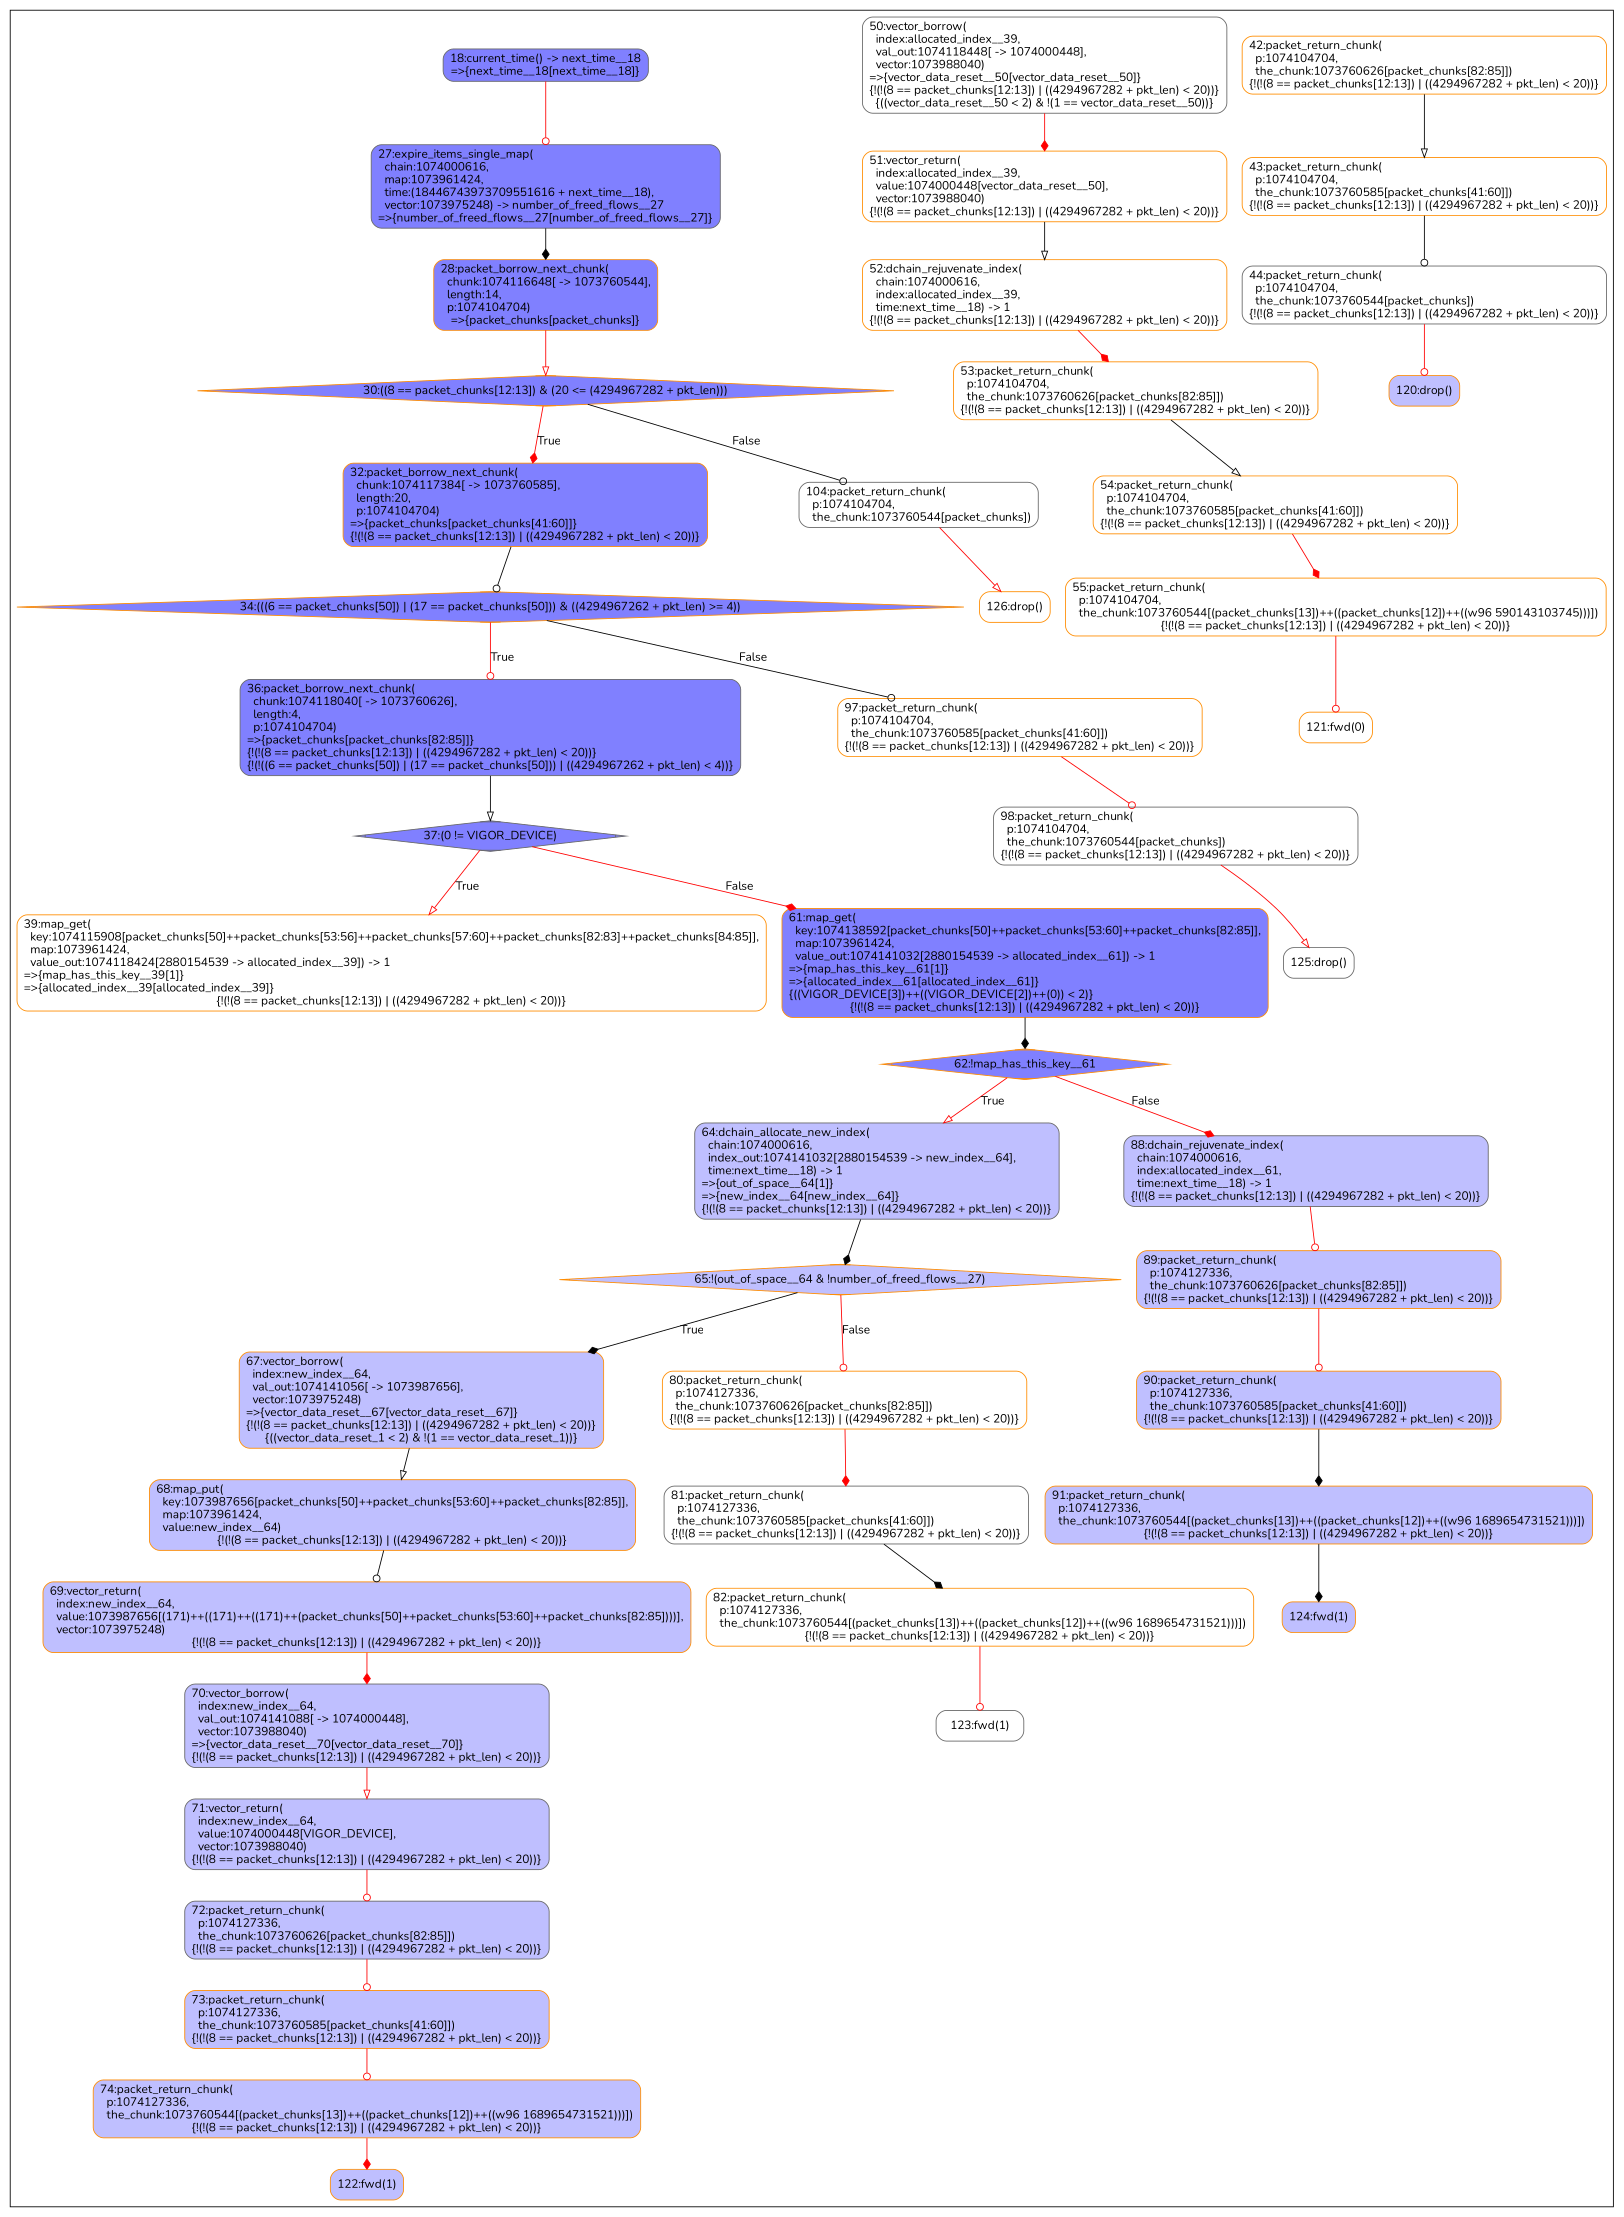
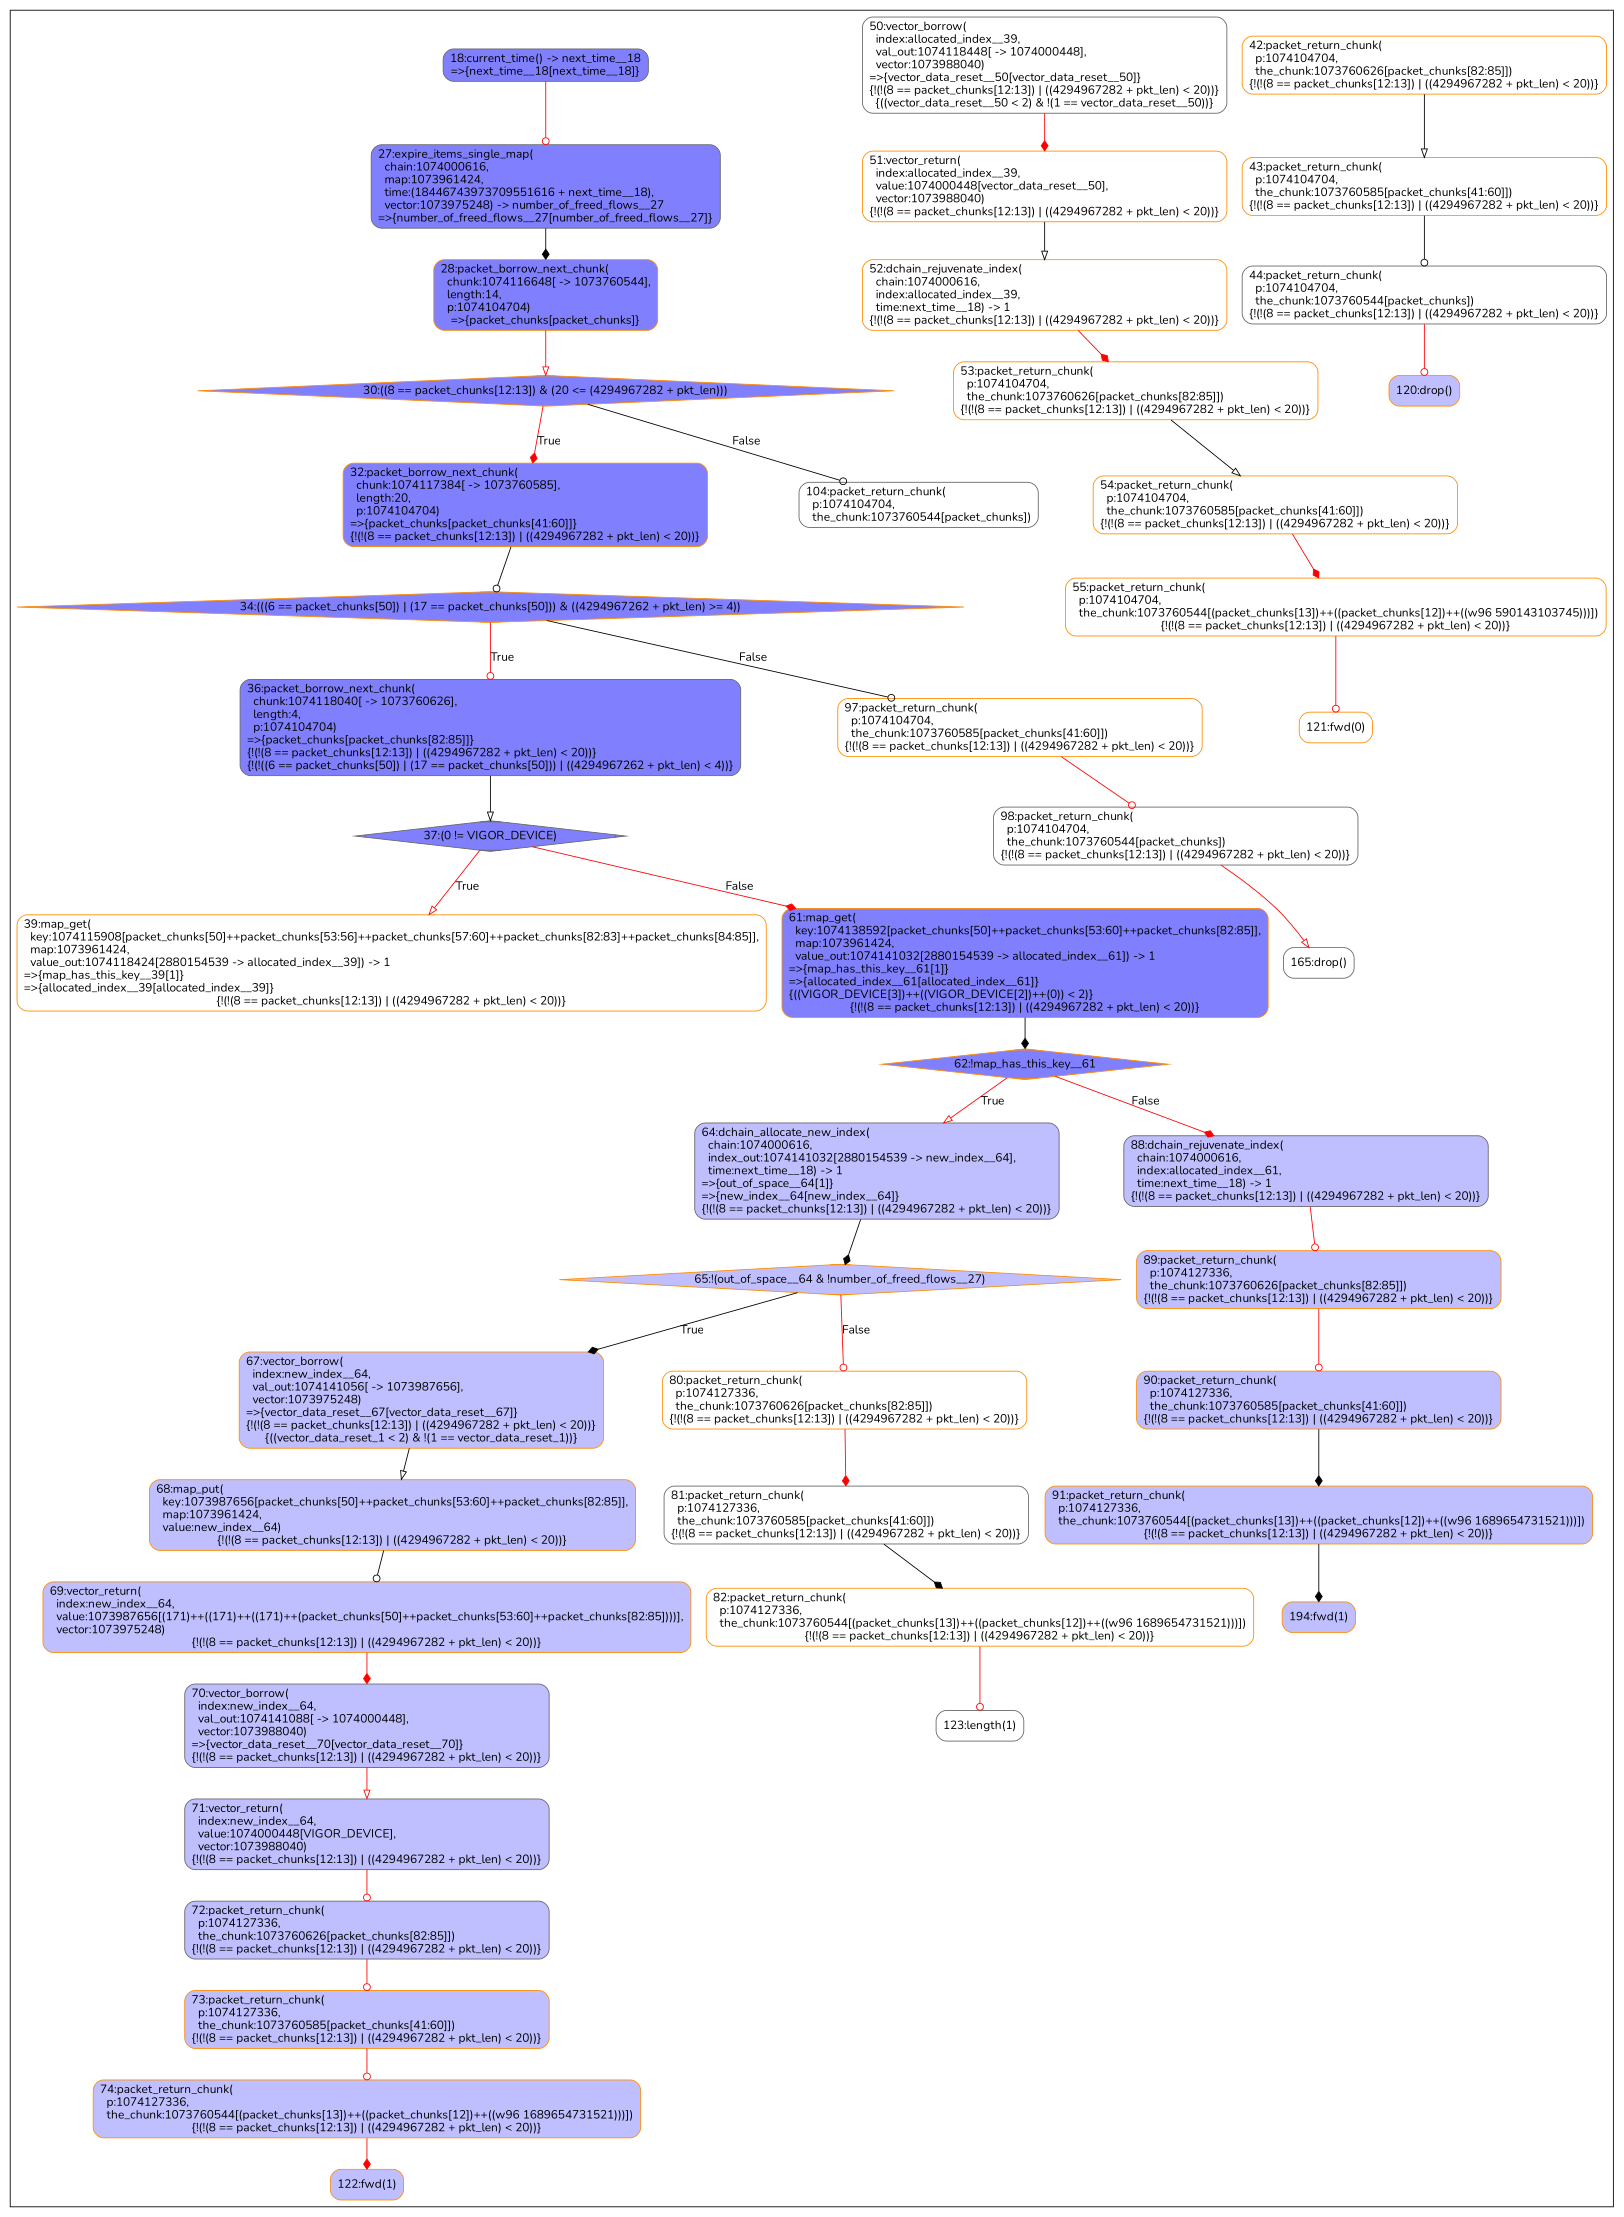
node "126:drop()": removed
node "125:drop()": label "125:drop()" -> "165:drop()"
node "124:fwd(1)": label "124:fwd(1)" -> "194:fwd(1)"
node "123:fwd(1)": label "123:fwd(1)" -> "123:length(1)"
